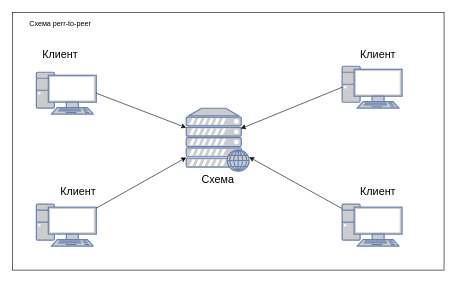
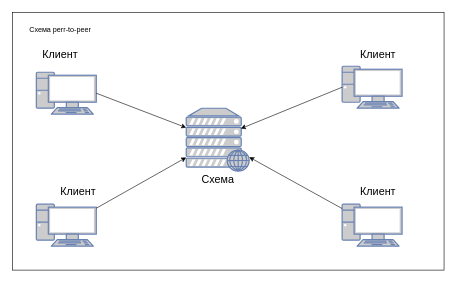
node "Схема perr-to-peer": moved (60, 24) -> (60, 30)
